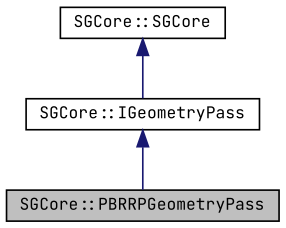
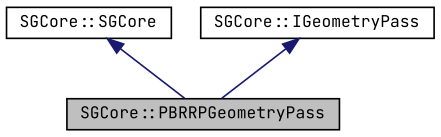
edge "SGCore::IGeometryPass" -> "SGCore::SGCore": now "SGCore::PBRRPGeometryPass" -> "SGCore::SGCore"
